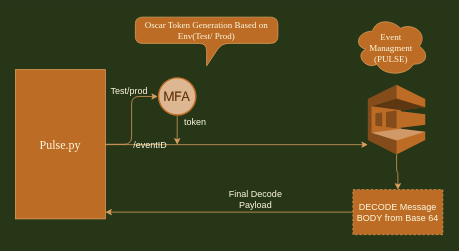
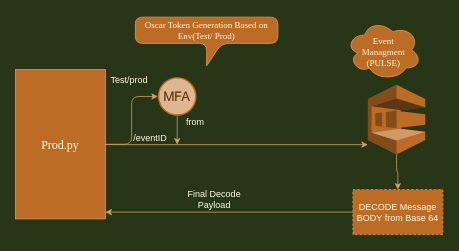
node "Event Managment (PULSE)": moved (391, 46) -> (384, 50)
node "Test/prod": moved (129, 91) -> (129, 80)
node "token": label "token" -> "from"
node "Pulse.py": label "Pulse.py" -> "Prod.py"
node "/eventID": moved (150, 145) -> (150, 138)
node "Final Decode Payload": moved (256, 199) -> (215, 199)
